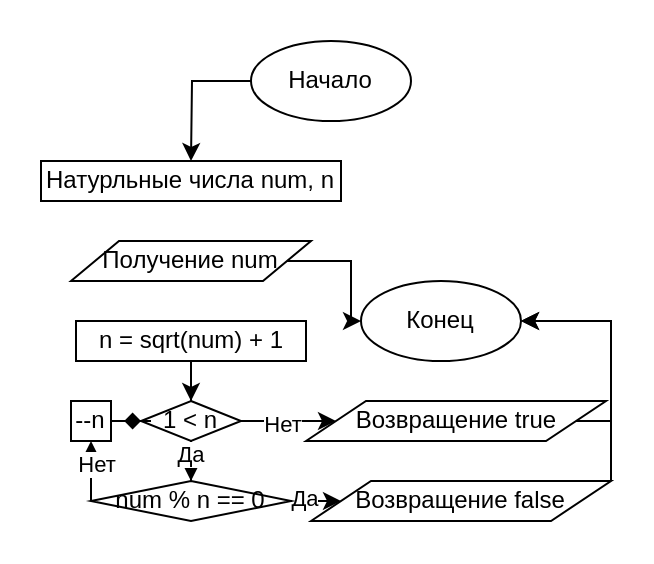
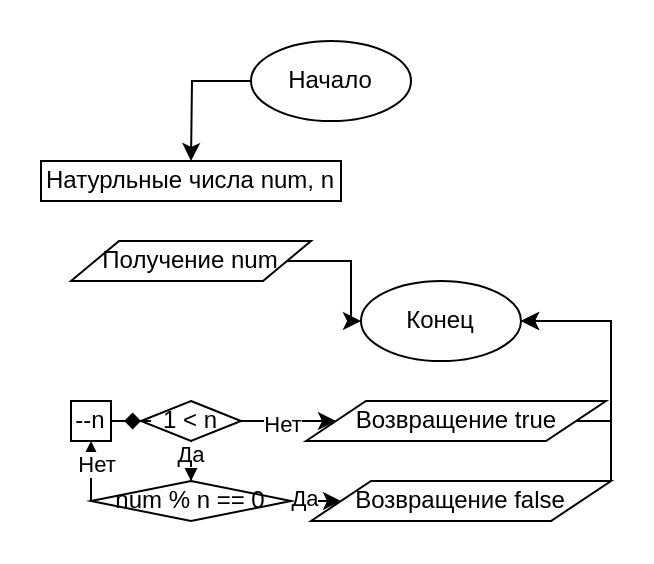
node "n = sqrt(num) + 1": removed
edge "n = sqrt(num) + 1" -> "1 < n": removed
